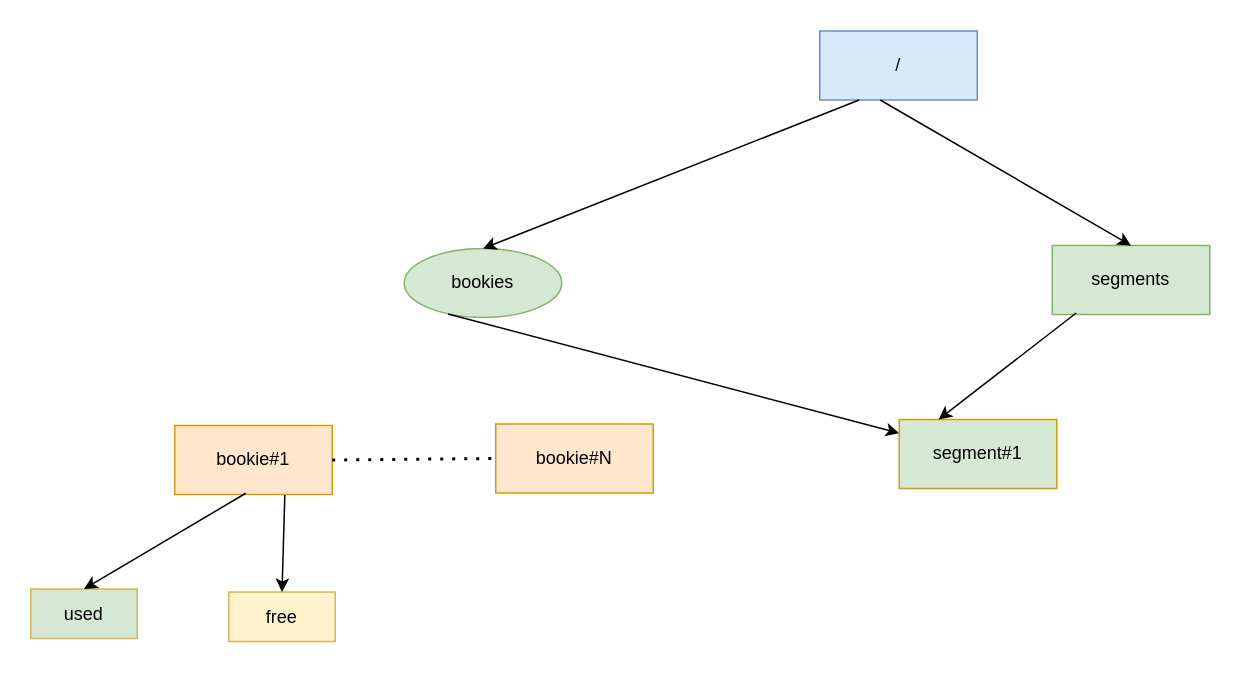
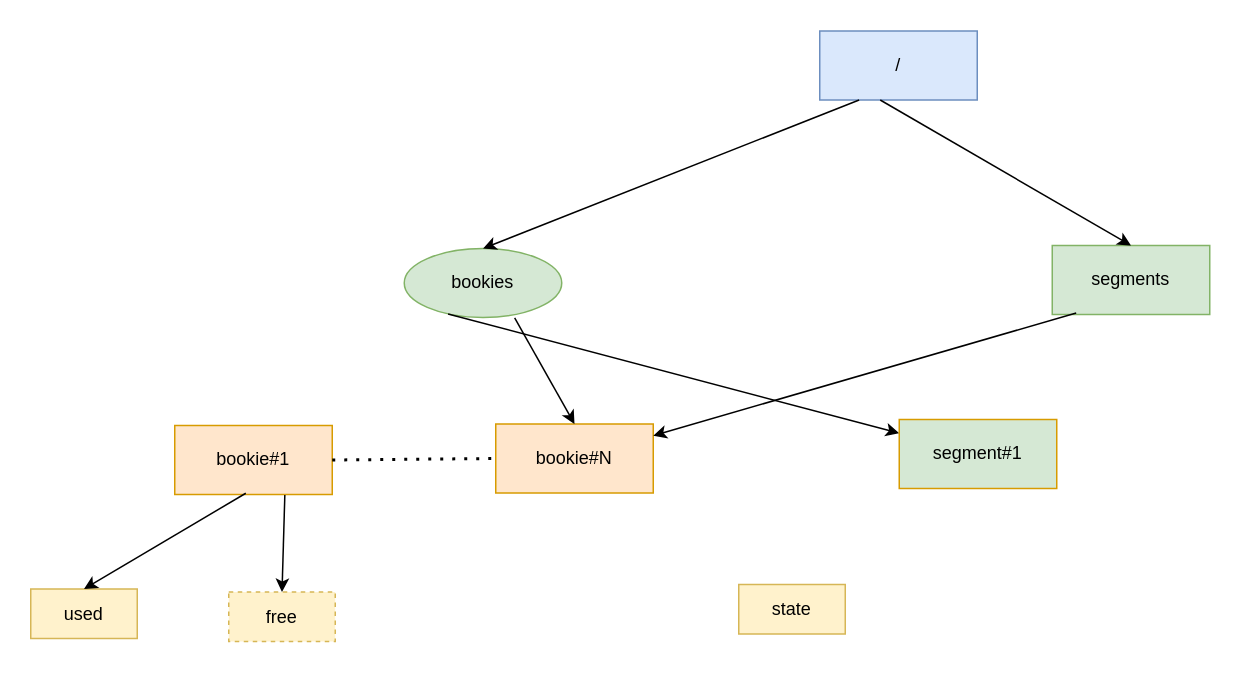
edge "segments" -> "segment#1": now "segments" -> "bookie#N"
edge "bookies" -> "bookie#N": added
node "state": added
node "used": fillcolor #d5e8d4 -> #fff2cc
node "free": style solid -> dashed
